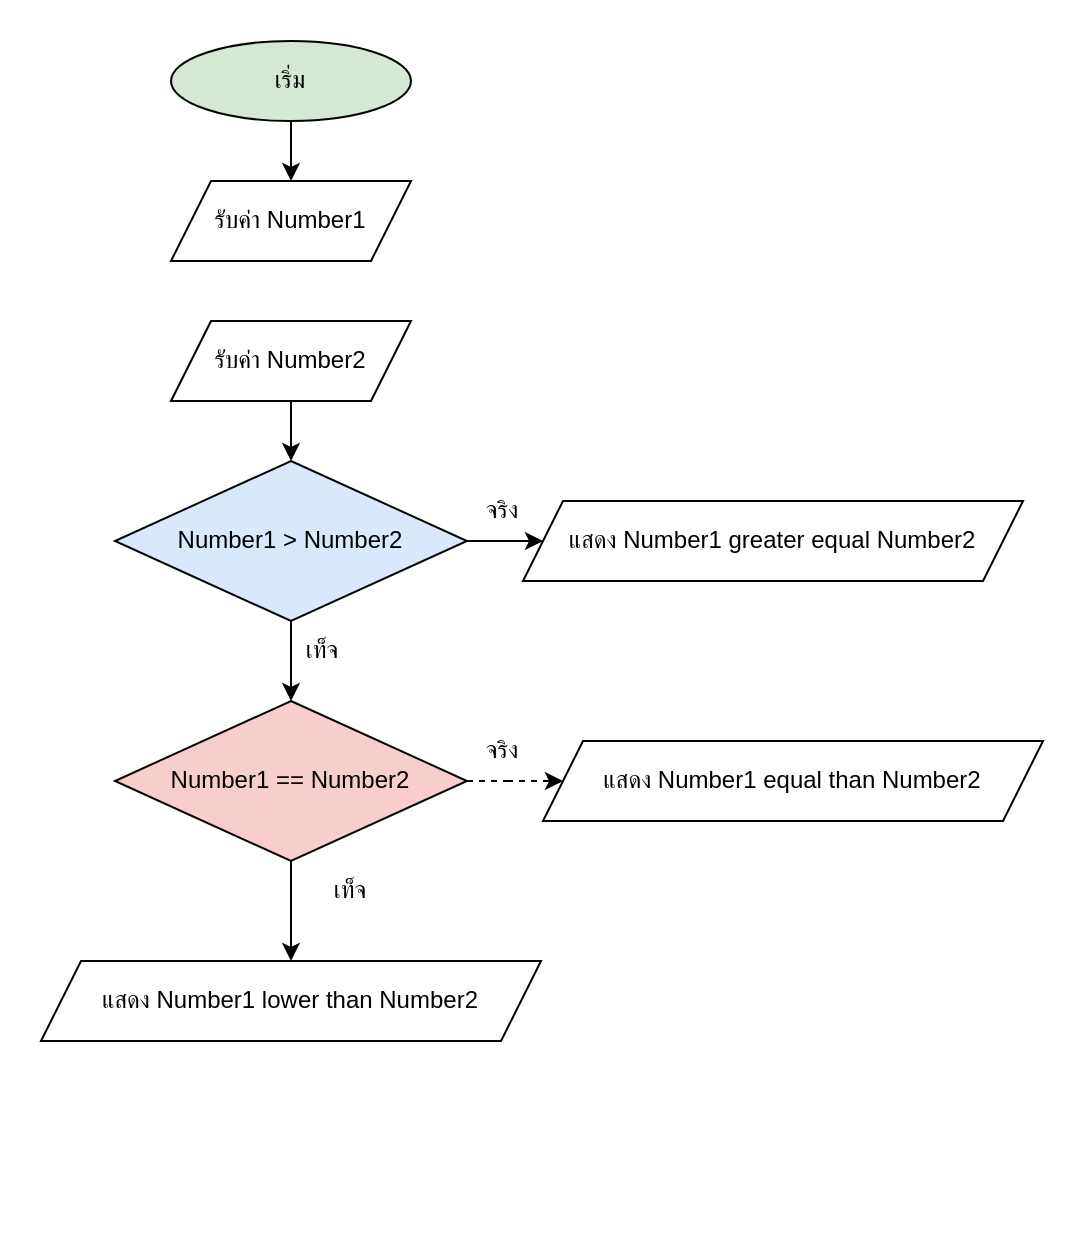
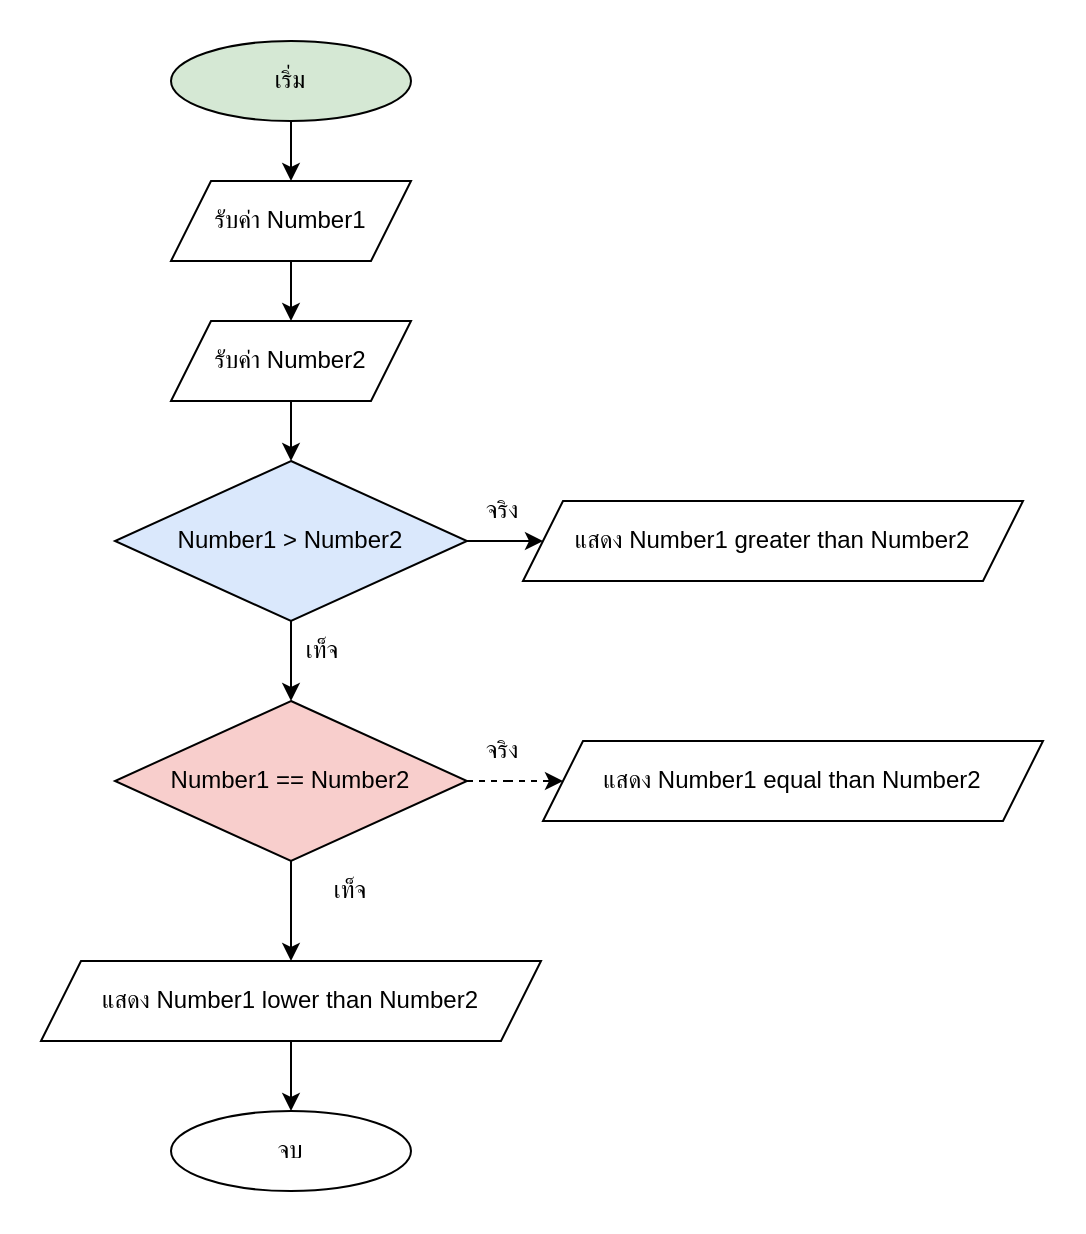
edge "รับค่า Number1" -> "รับค่า Number2": added
node "แสดง Number1 greater equal Number2": label "แสดง Number1 greater equal Number2" -> "แสดง Number1 greater than Number2"
edge "แสดง Number1 lower than Number2" -> "จบ": added
node "จบ": added
